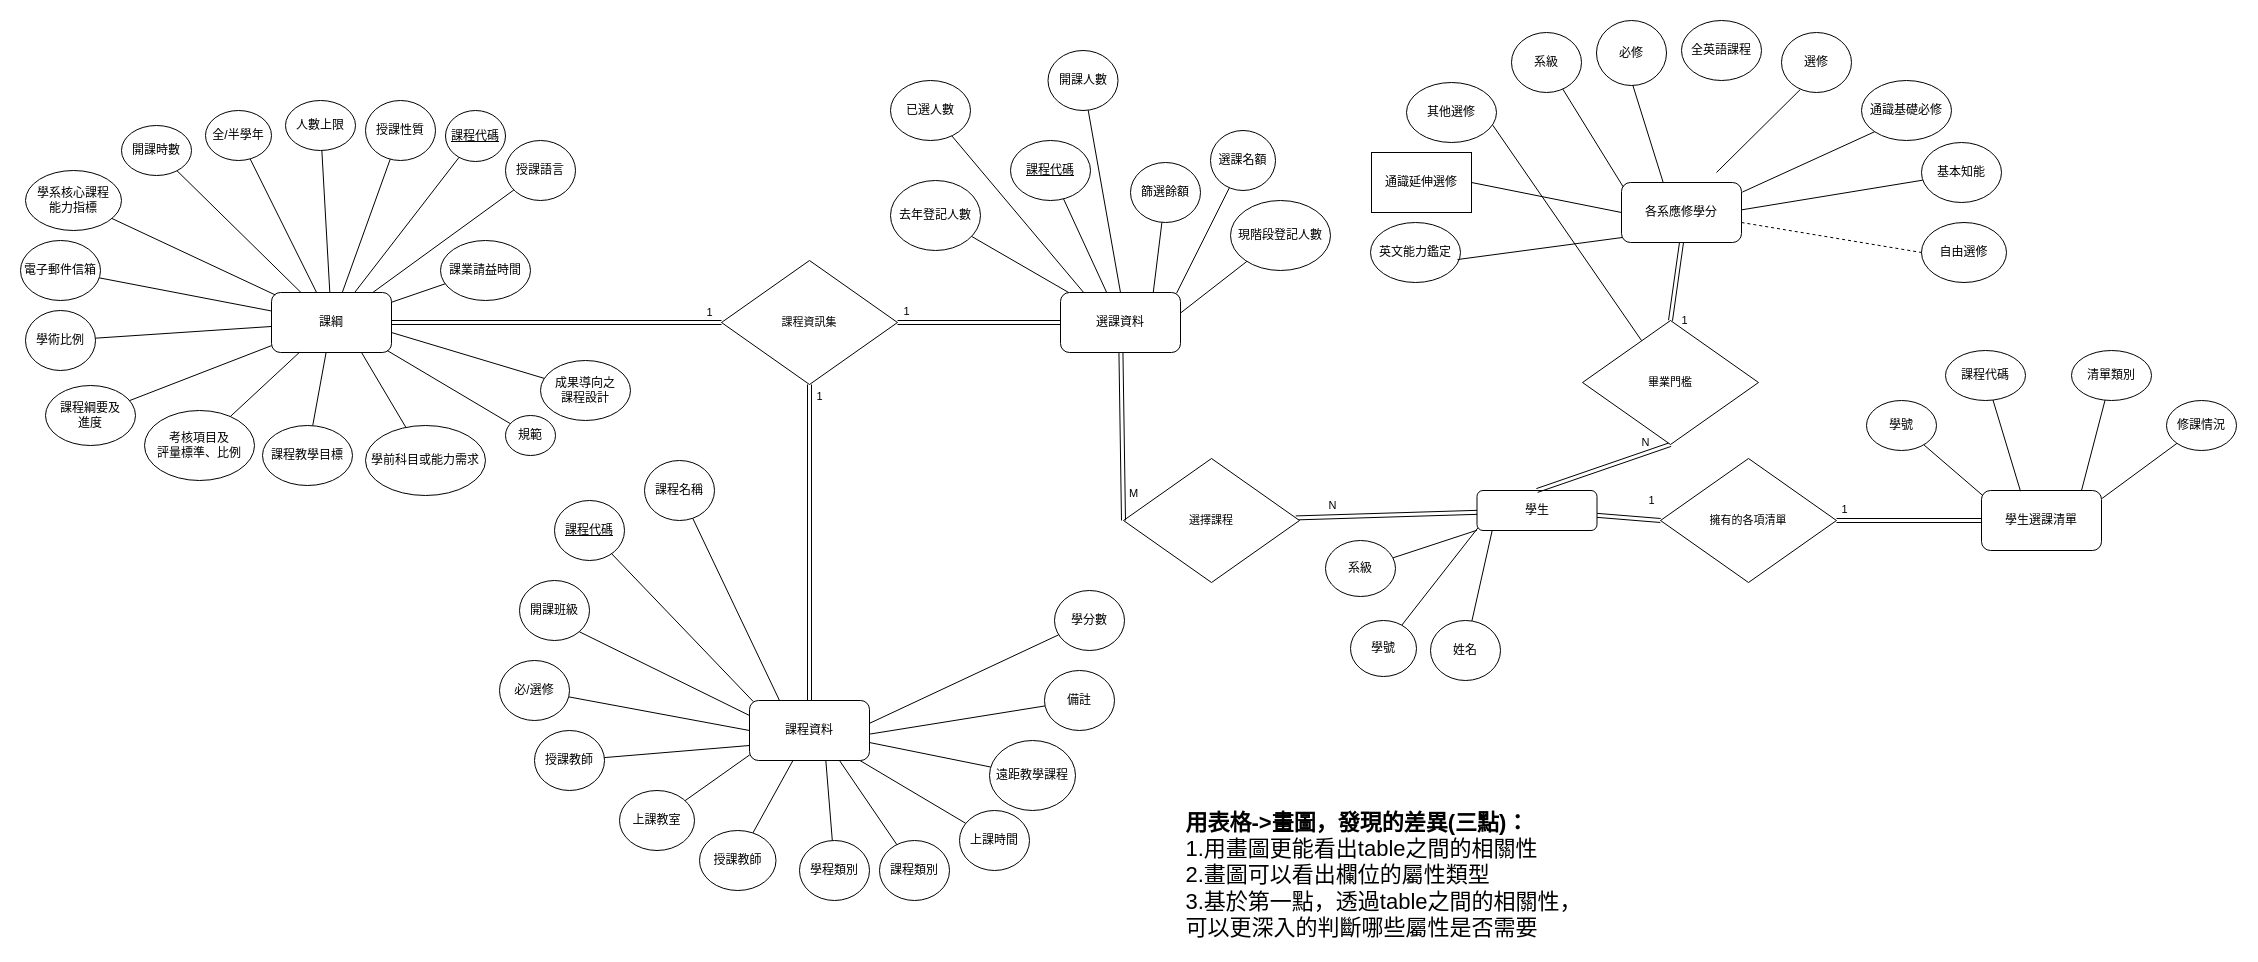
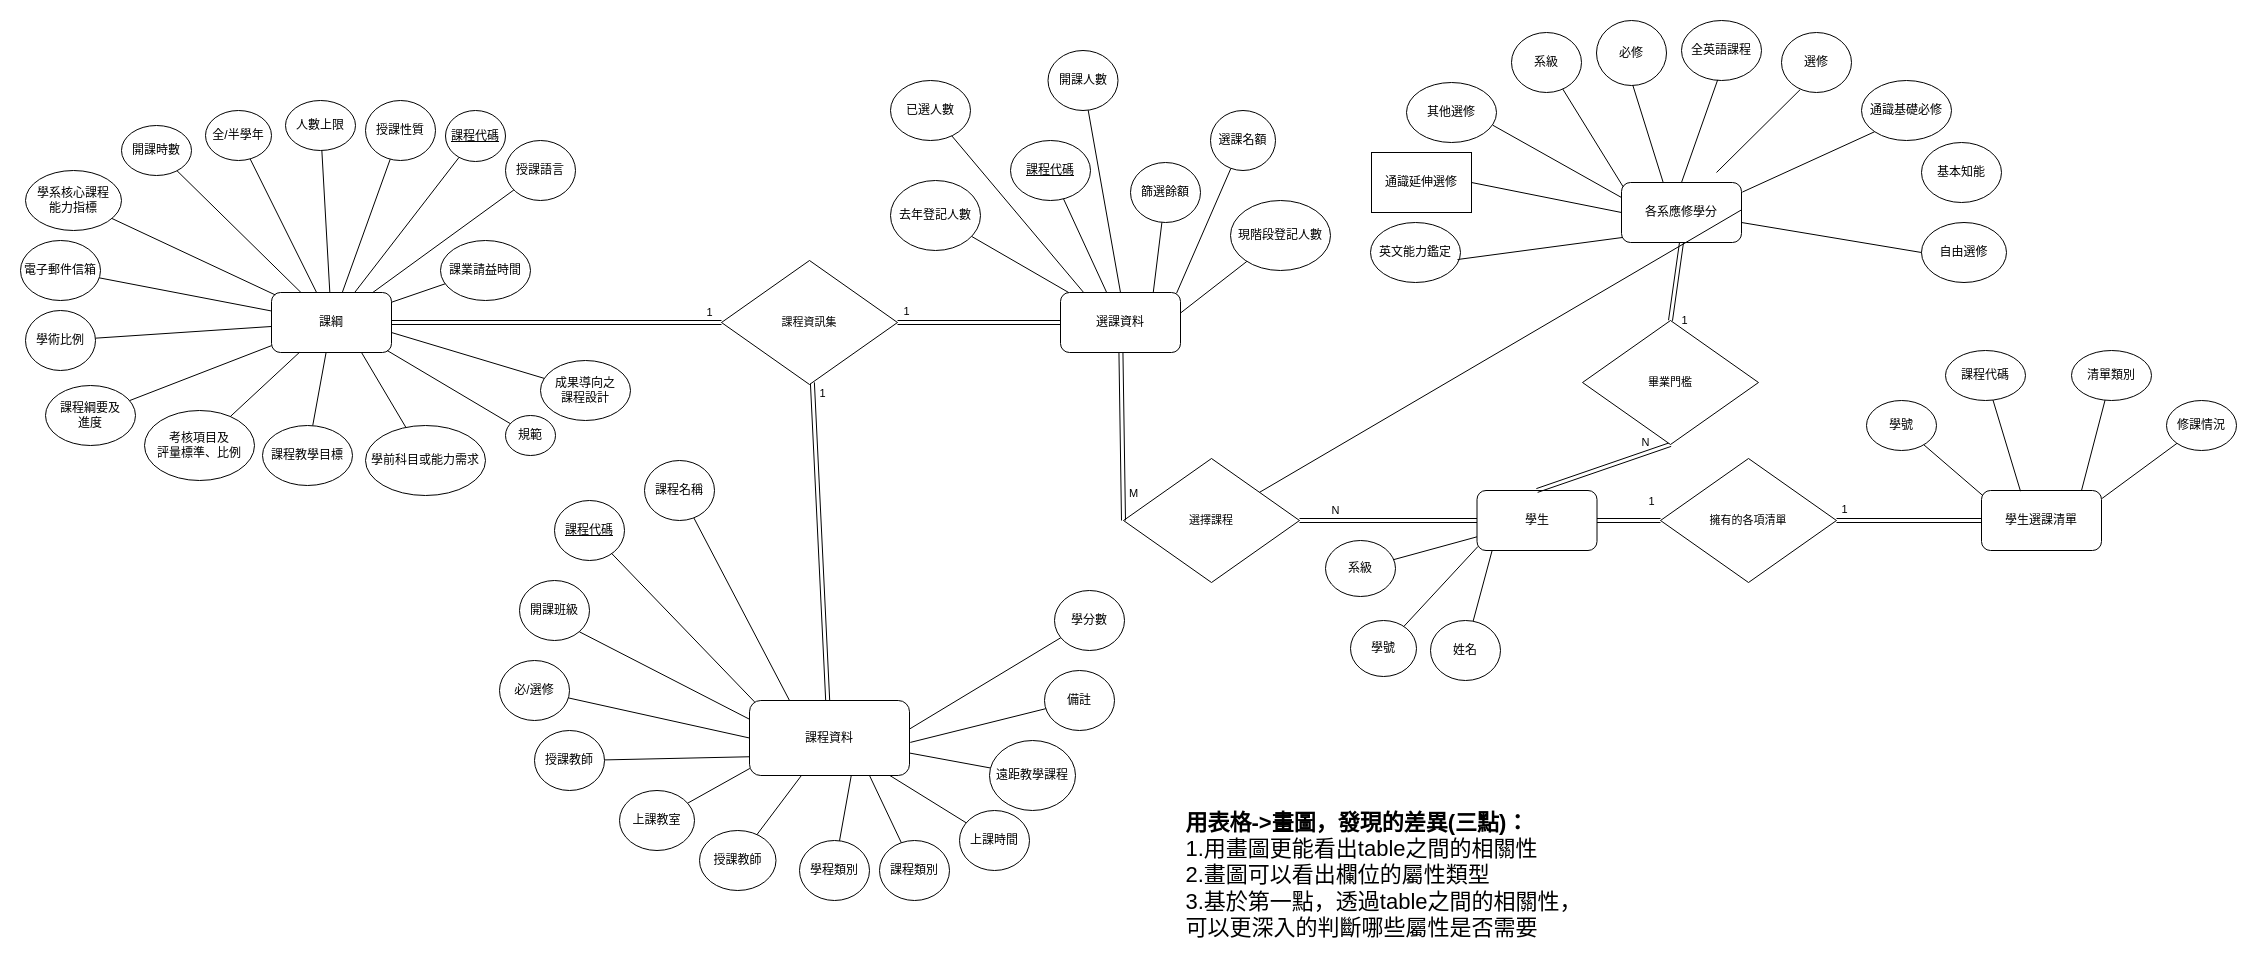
edge "全英語課程" -- "各系應修學分": added
node "選課名額": moved (1243, 161) -> (1243, 141)
edge "基本知能" -- "各系應修學分": now "選擇課程" -- "各系應修學分"
edge "其他選修" -- "畢業門檻": now "其他選修" -- "各系應修學分"
edge "各系應修學分" -- "自由選修": style dashed -> solid
node "學生": size 120x40 -> 120x60
node "課程資料": size 120x60 -> 160x75
